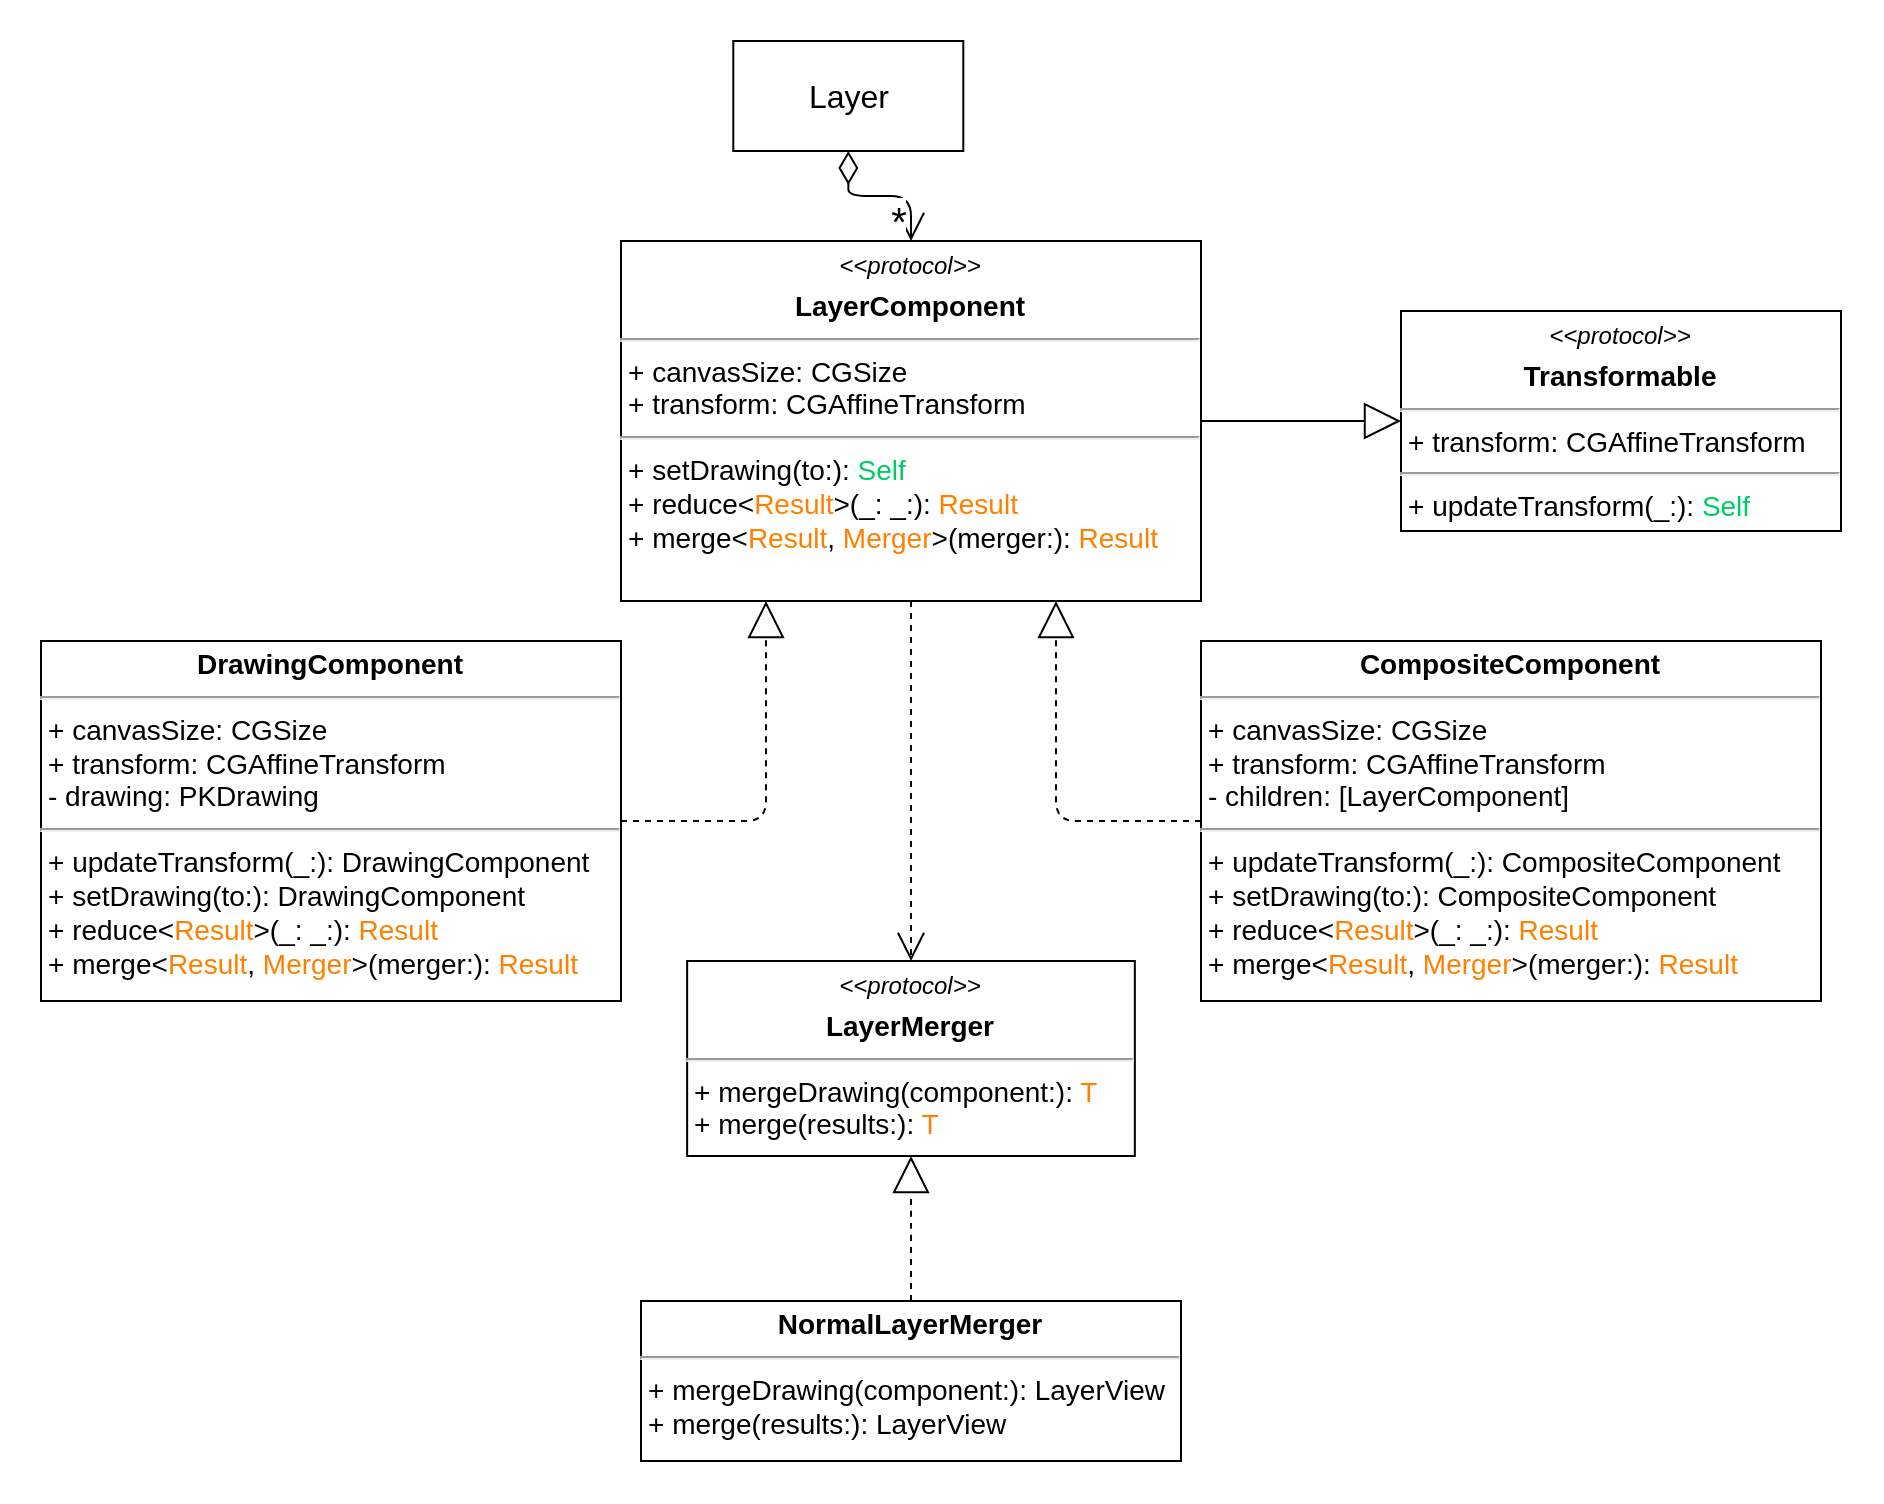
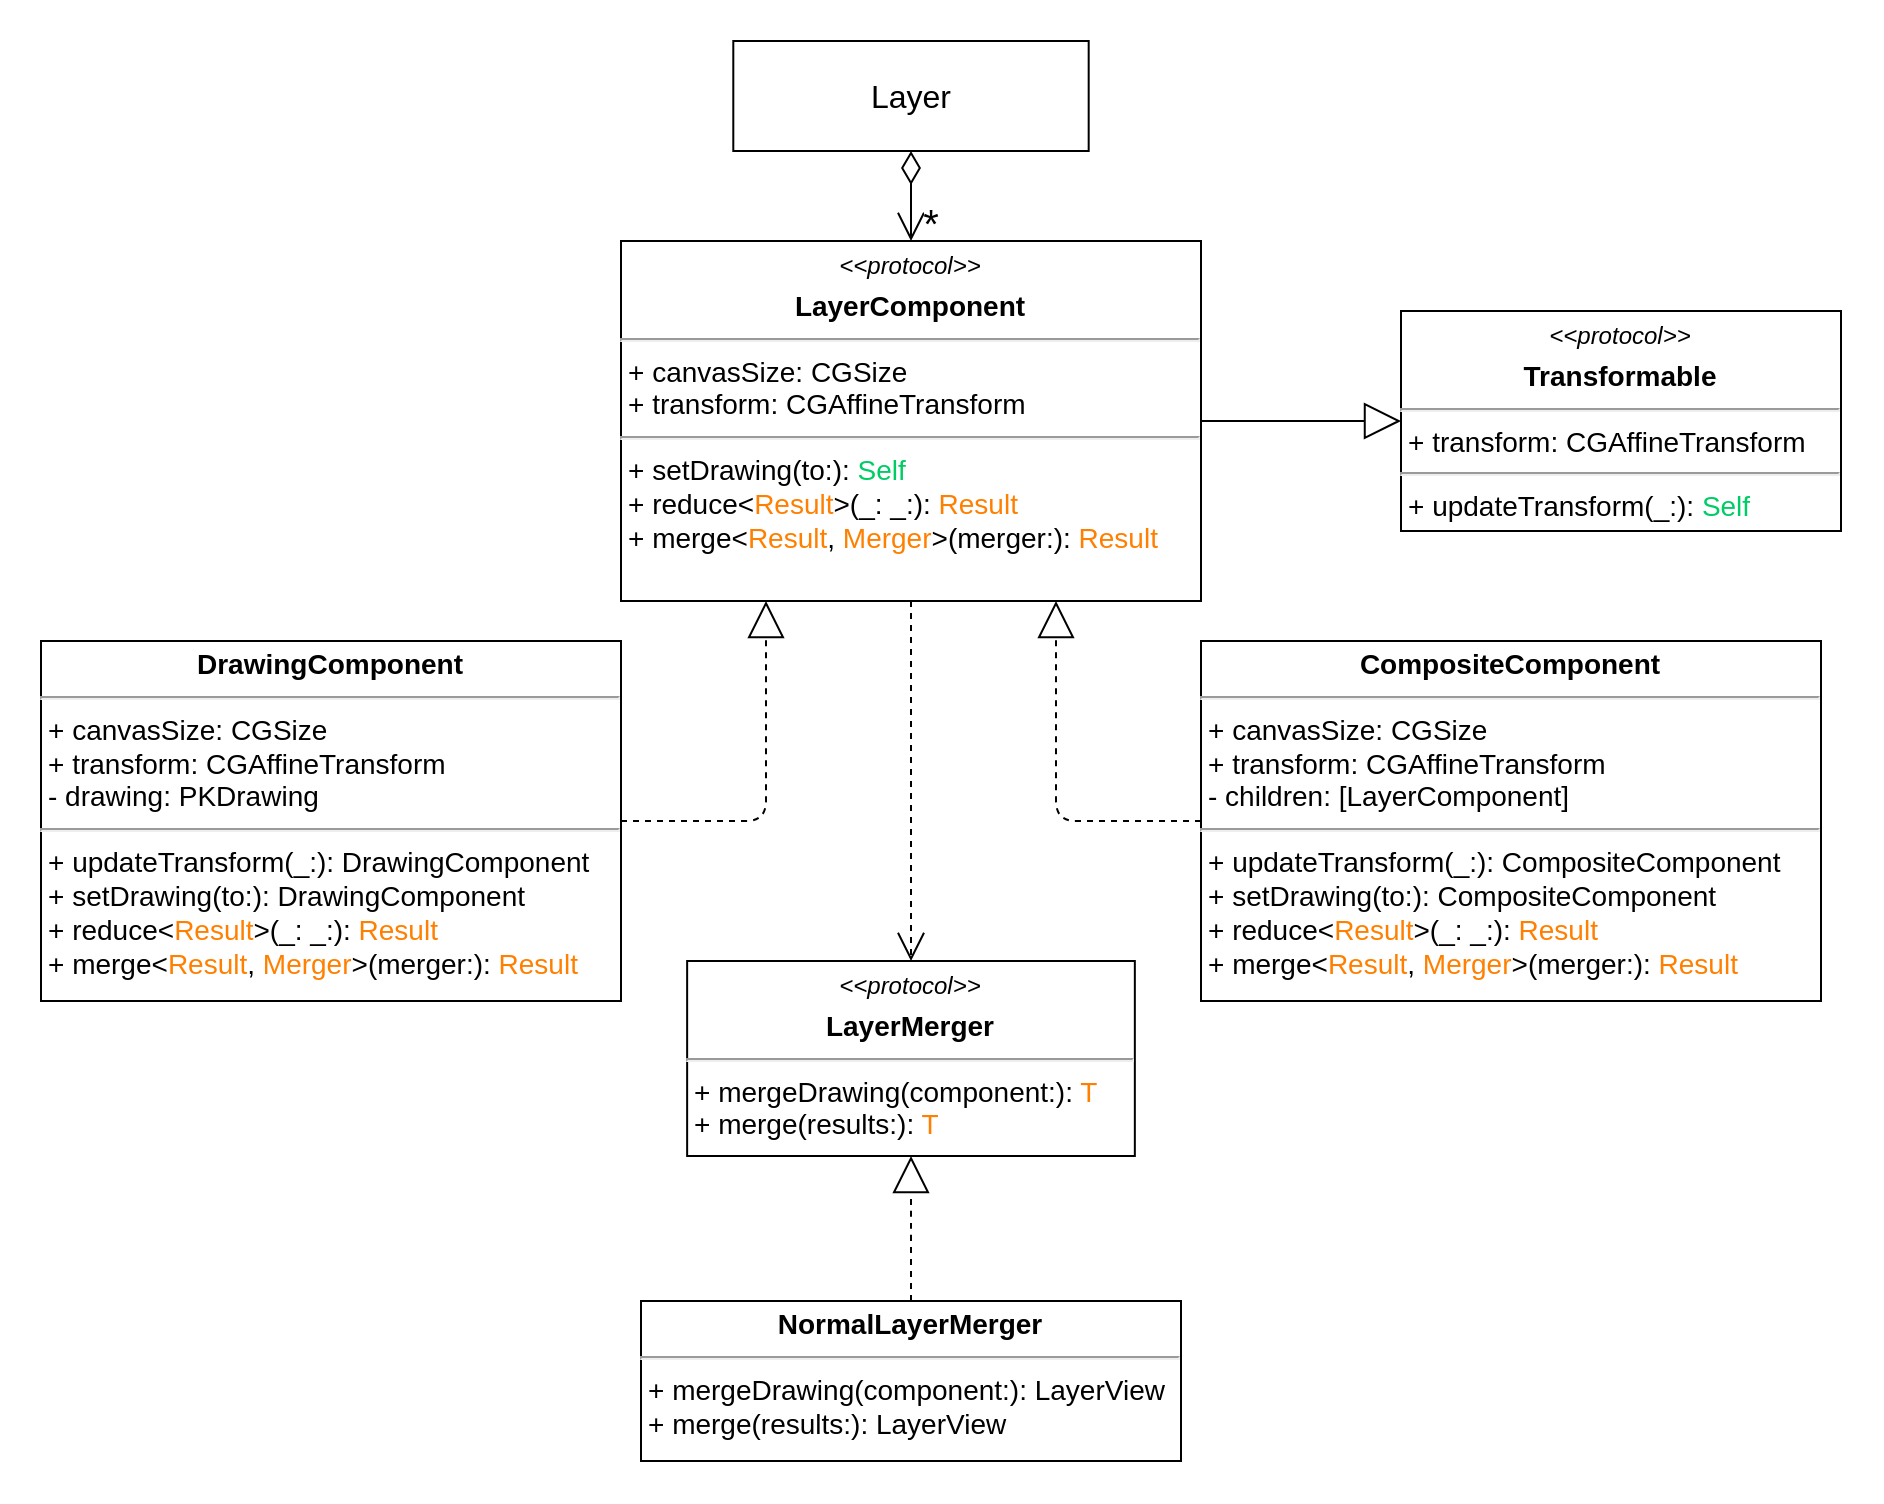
node "Layer": size 230x110 -> 355x110
